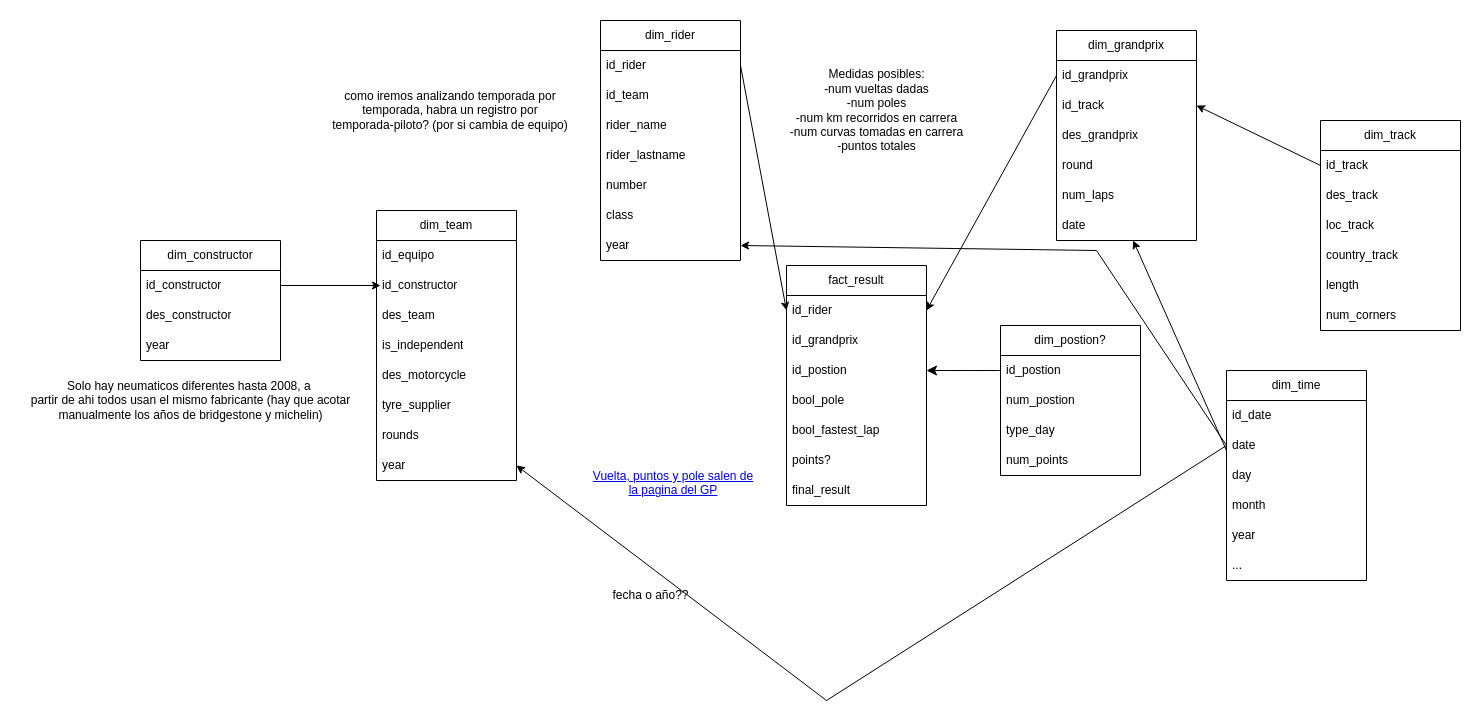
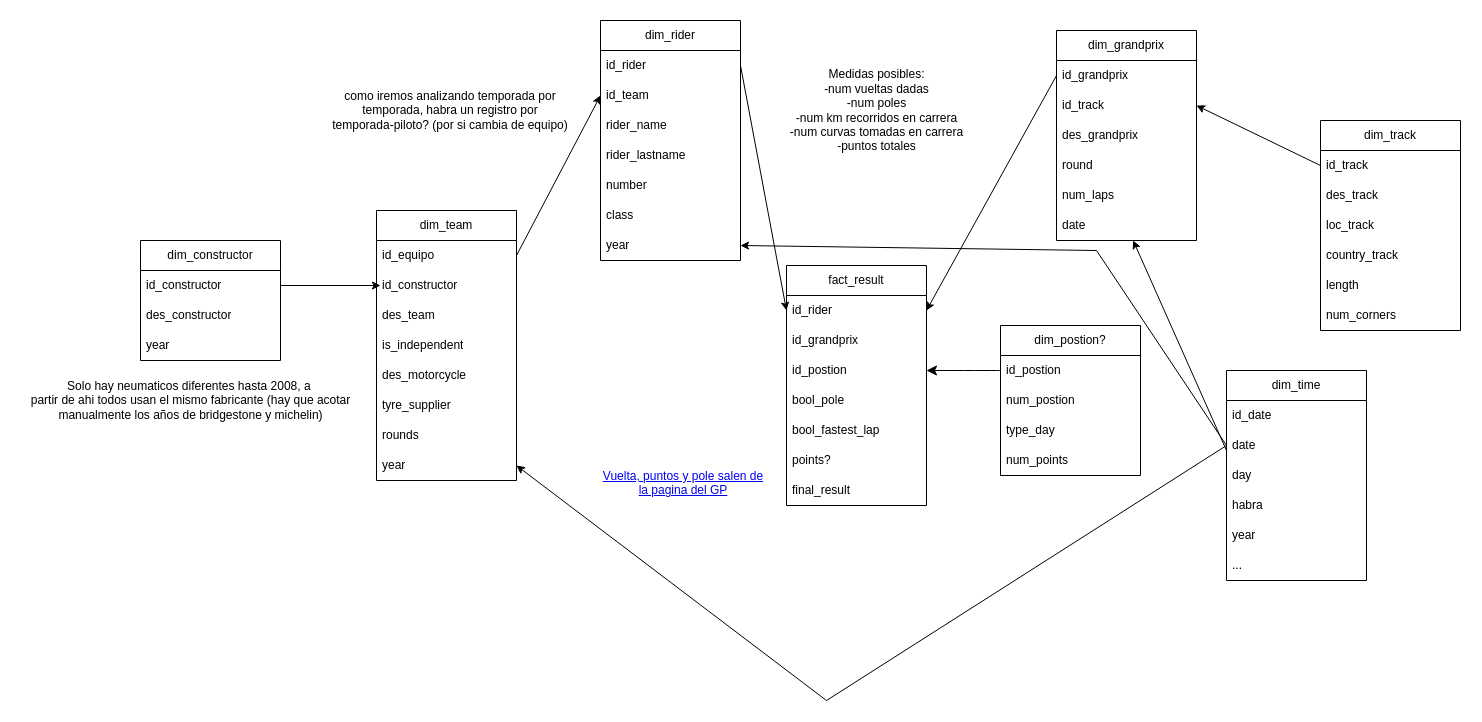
edge "id_equipo" -> "id_team": added
node "Vuelta, puntos y pole salen de la pagina del GP": moved (674, 491) -> (684, 491)
node "month": label "month" -> "habra"
node "fecha o año??": removed
